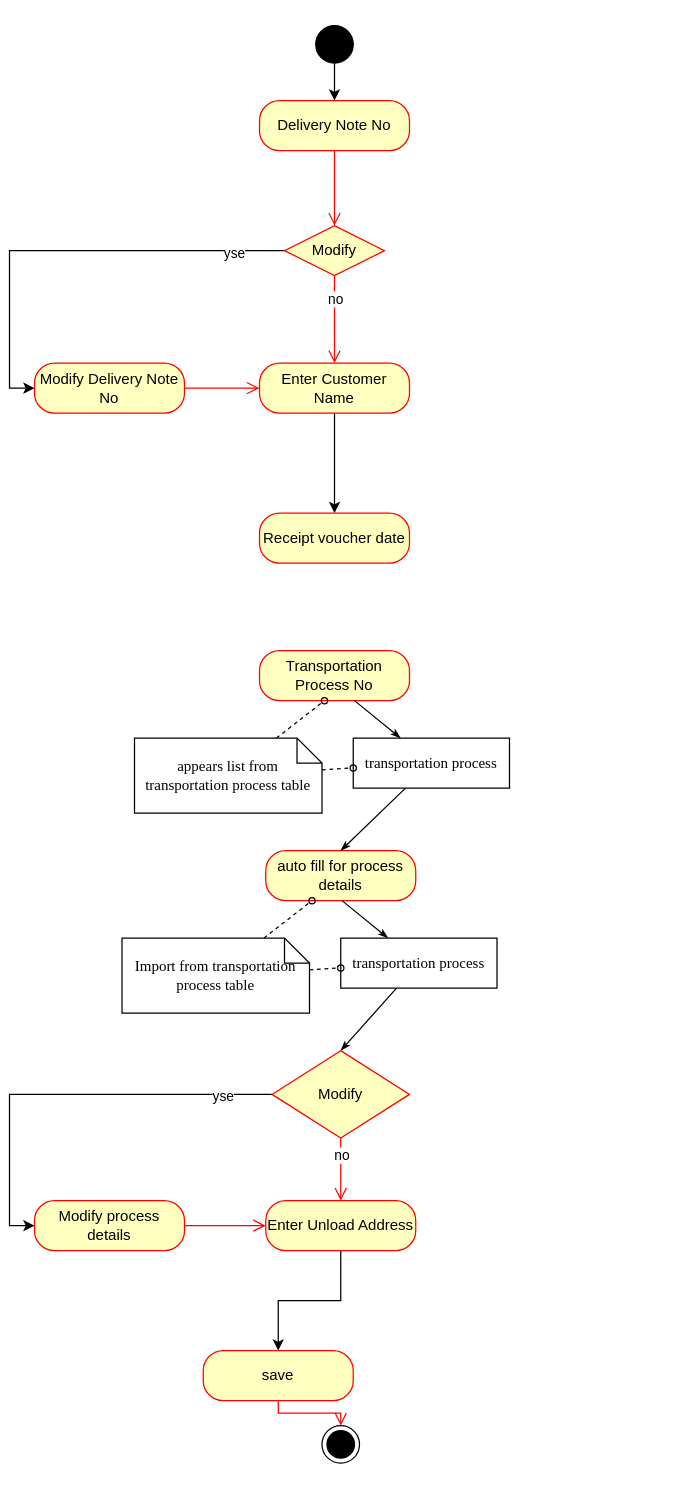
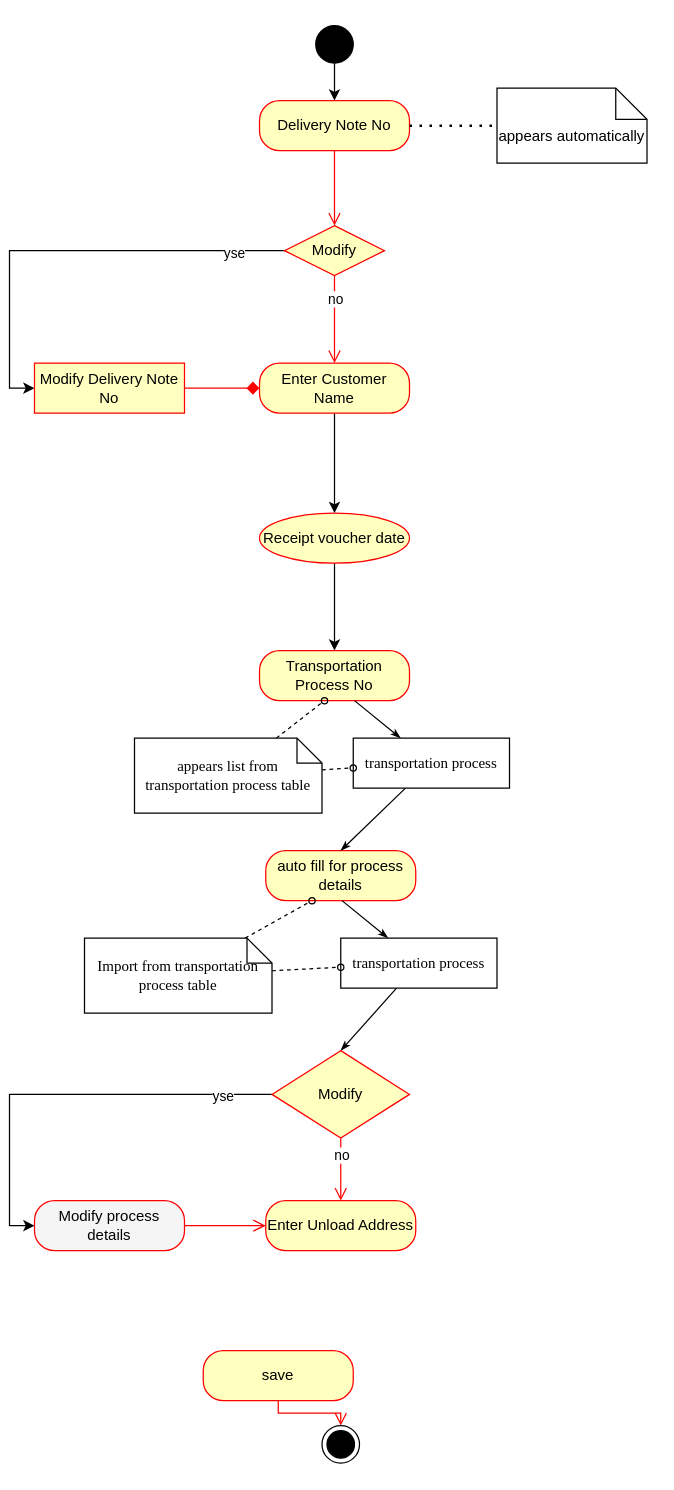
edge "Delivery Note No" -- "appears automatically": added
node "appears automatically": added
node "Modify Delivery Note No": shape rounded rectangle -> rectangle
edge "Modify Delivery Note No" -> "Enter Customer Name": arrowhead open -> diamond
node "Receipt voucher date": shape rounded rectangle -> ellipse
edge "Receipt voucher date" -> "Transportation Process No": added
node "Import from transportation process table": moved (216, 976) -> (178, 976)
node "Modify process details": fillcolor #ffffc0 -> #f5f5f5
edge "Enter Unload Address" -> "save": removed
